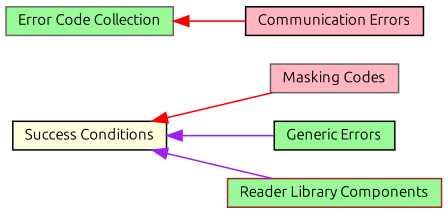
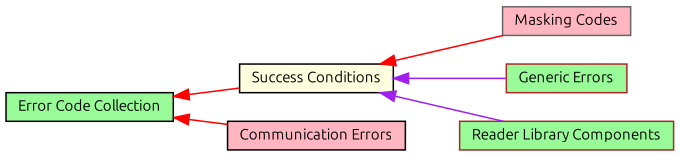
node "Error Code Collection": color gray40 -> black
edge "Success Conditions" -> "Error Code Collection": added
node "Generic Errors": color black -> brown
